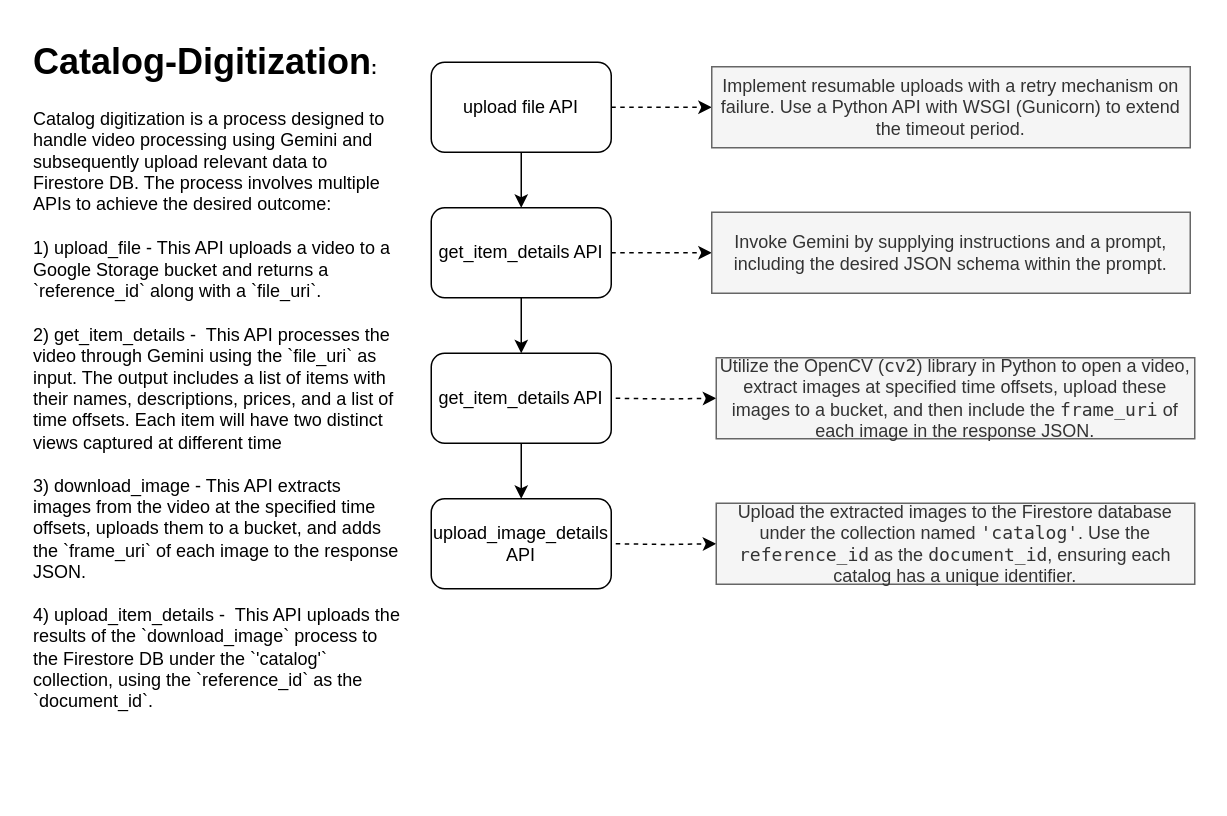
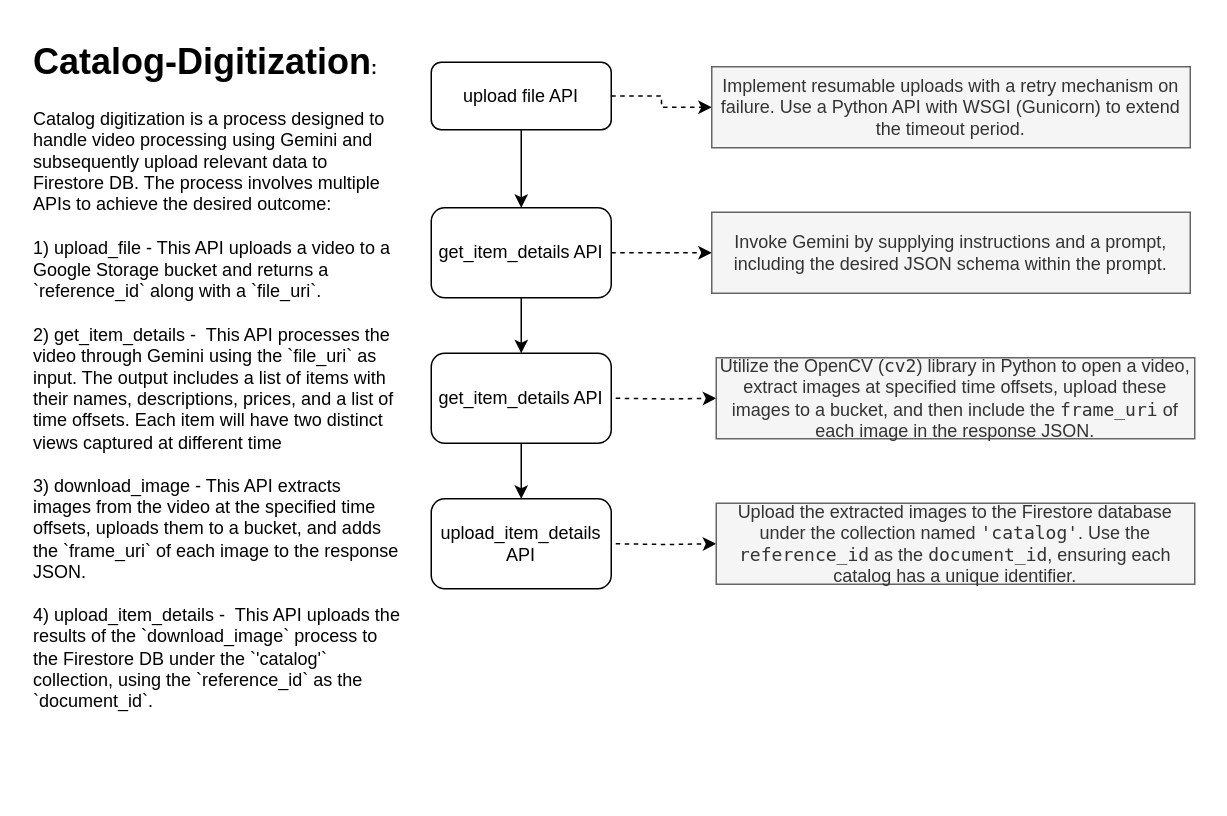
node "upload file API": size 180x90 -> 180x68
node "upload_image_details API": label "upload_image_details API" -> "upload_item_details API"
